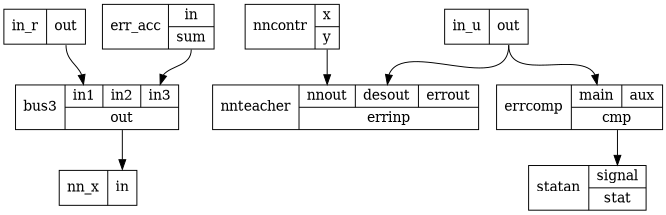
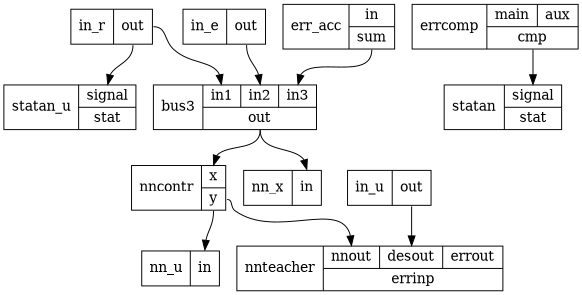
node "in_e": added
edge "in_u" -> "errcomp": removed
node "statan_u": added
edge "bus3" -> "nncontr": added
node "nn_u": added
